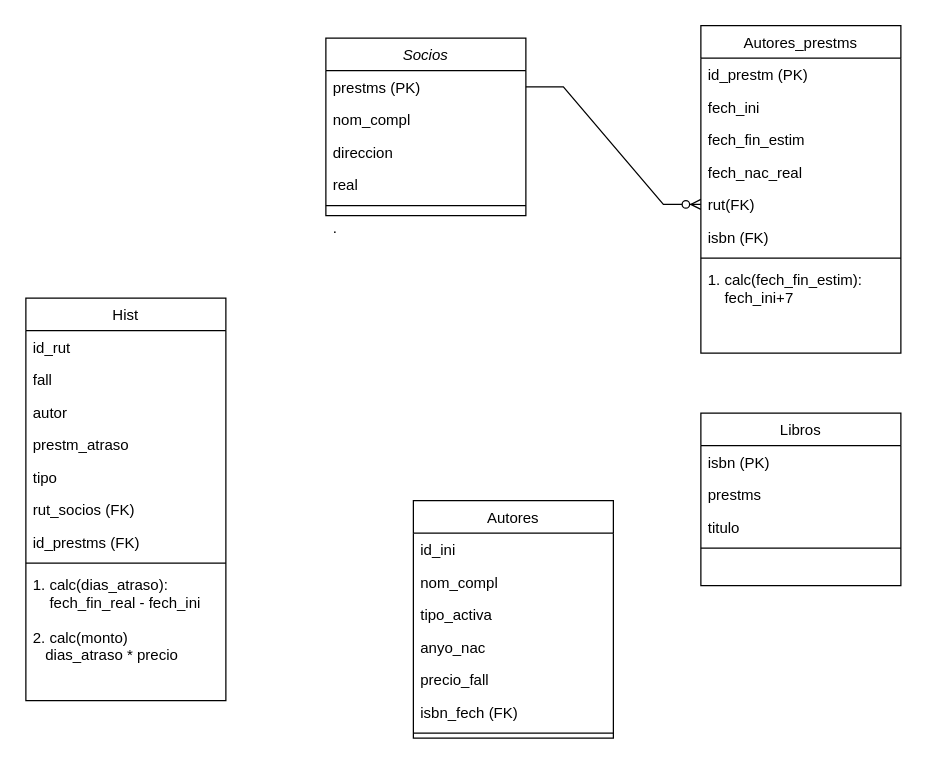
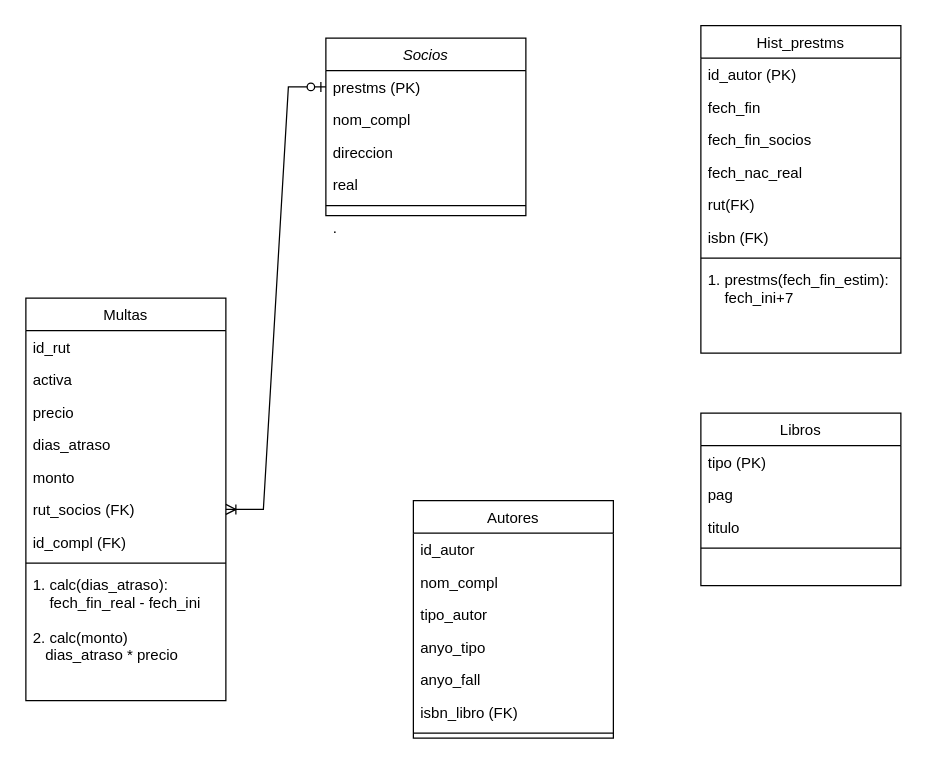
node "Autores_prestms": label "Autores_prestms" -> "Hist_prestms"
node "id_prestm (PK)": label "id_prestm (PK)" -> "id_autor (PK)"
node "fech_ini": label "fech_ini" -> "fech_fin"
node "fech_fin_estim": label "fech_fin_estim" -> "fech_fin_socios"
edge "prestms (PK)" -> "rut(FK)": removed
node "1. calc(fech_fin_estim): fech_ini+7": label "1. calc(fech_fin_estim): fech_ini+7" -> "1. prestms(fech_fin_estim): fech_ini+7"
edge "prestms (PK)" -- "rut_socios (FK)": added
node "Hist": label "Hist" -> "Multas"
node "fall": label "fall" -> "activa"
node "autor": label "autor" -> "precio"
node "prestm_atraso": label "prestm_atraso" -> "dias_atraso"
node "isbn (PK)": label "isbn (PK)" -> "tipo (PK)"
node "tipo": label "tipo" -> "monto"
node "prestms": label "prestms" -> "pag"
node "id_prestms (FK)": label "id_prestms (FK)" -> "id_compl (FK)"
node "id_ini": label "id_ini" -> "id_autor"
node "tipo_activa": label "tipo_activa" -> "tipo_autor"
node "anyo_nac": label "anyo_nac" -> "anyo_tipo"
node "precio_fall": label "precio_fall" -> "anyo_fall"
node "isbn_fech (FK)": label "isbn_fech (FK)" -> "isbn_libro (FK)"
